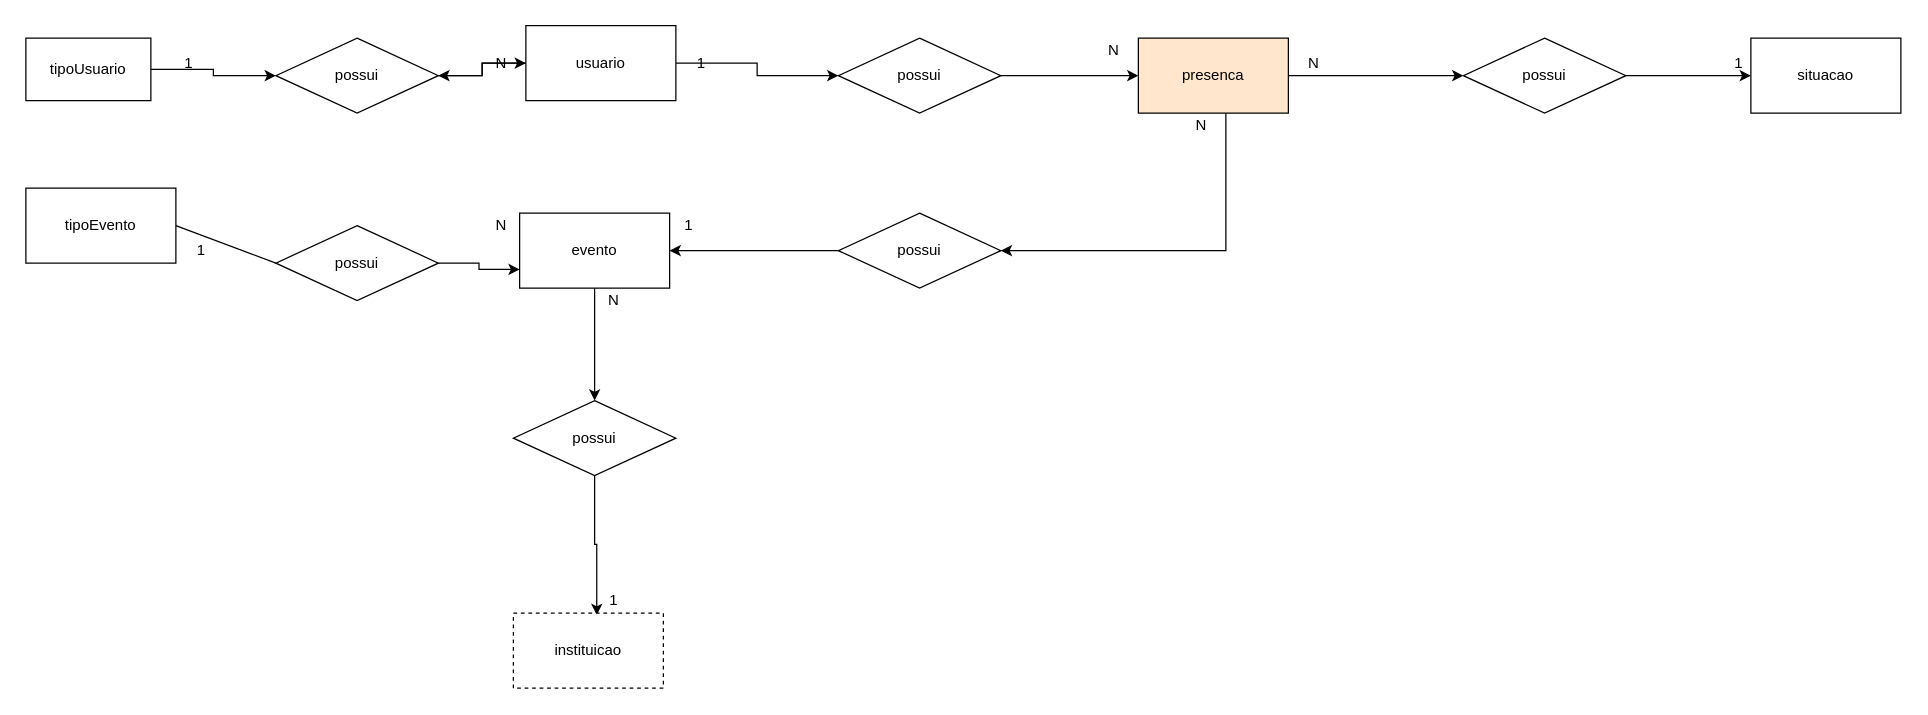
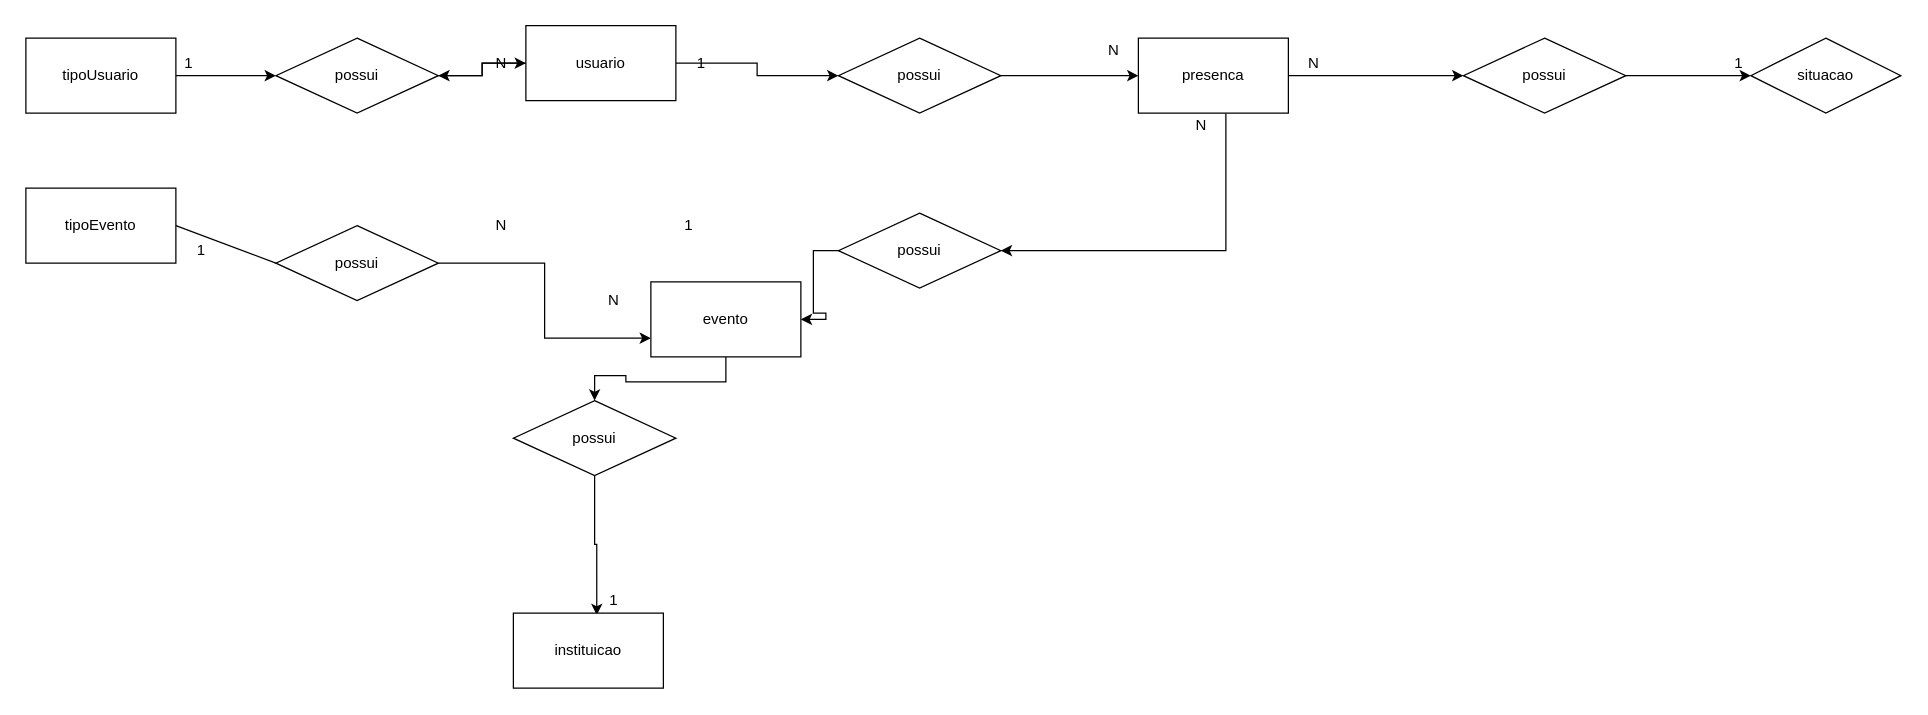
node "tipoUsuario": size 125x63 -> 150x75
node "presenca": fillcolor #ffe6cc -> #ffffff
node "situacao": shape rectangle -> diamond
node "evento": moved (594, 251) -> (726, 319)
node "instituicao": style dashed -> solid
